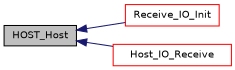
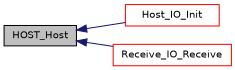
node "Receive_IO_Init": label "Receive_IO_Init" -> "Host_IO_Init"
node "Host_IO_Receive": label "Host_IO_Receive" -> "Receive_IO_Receive"
